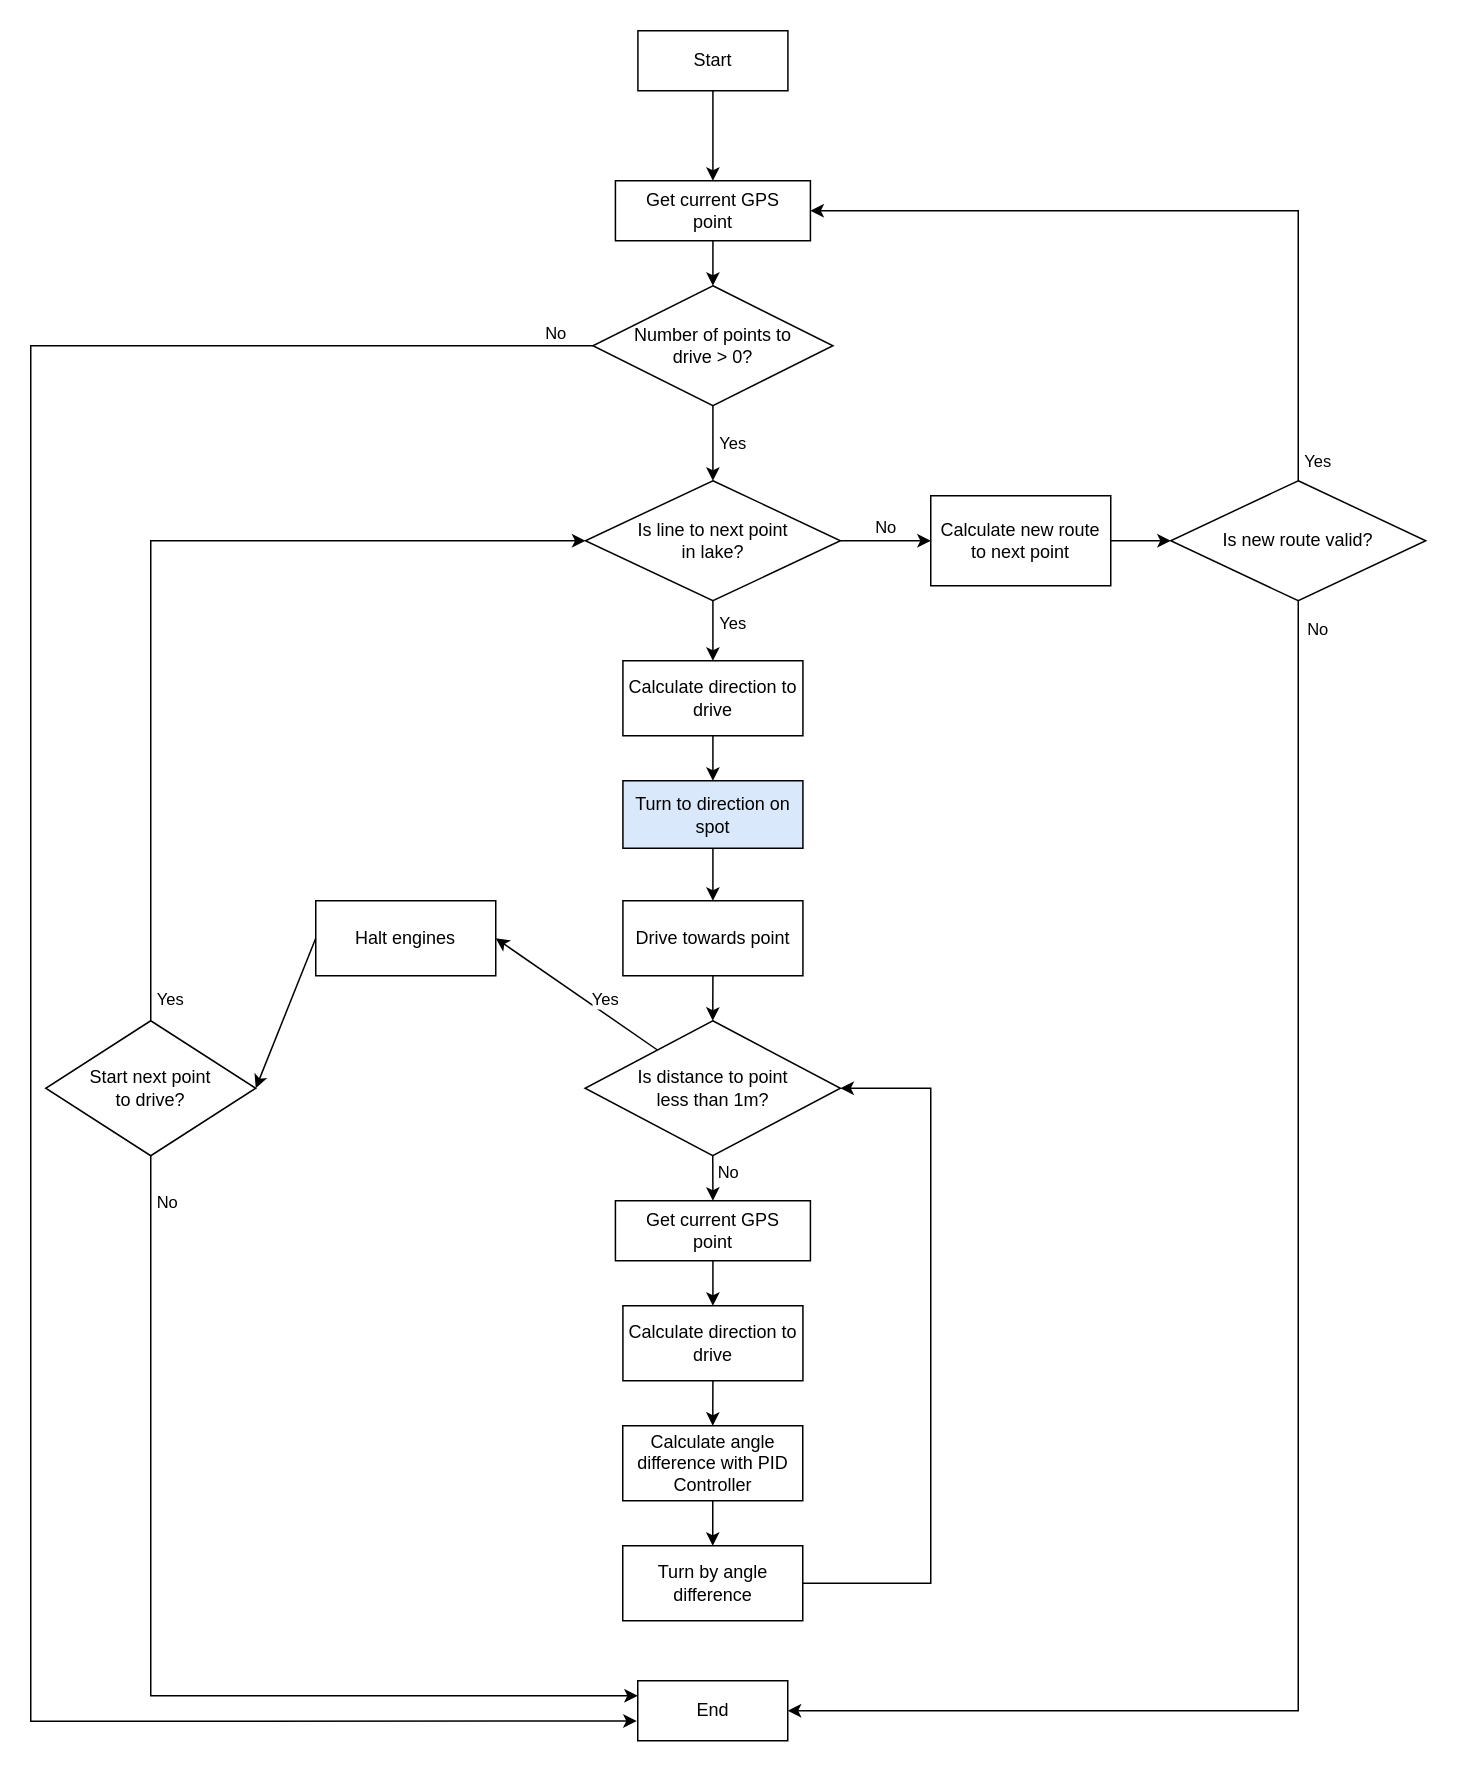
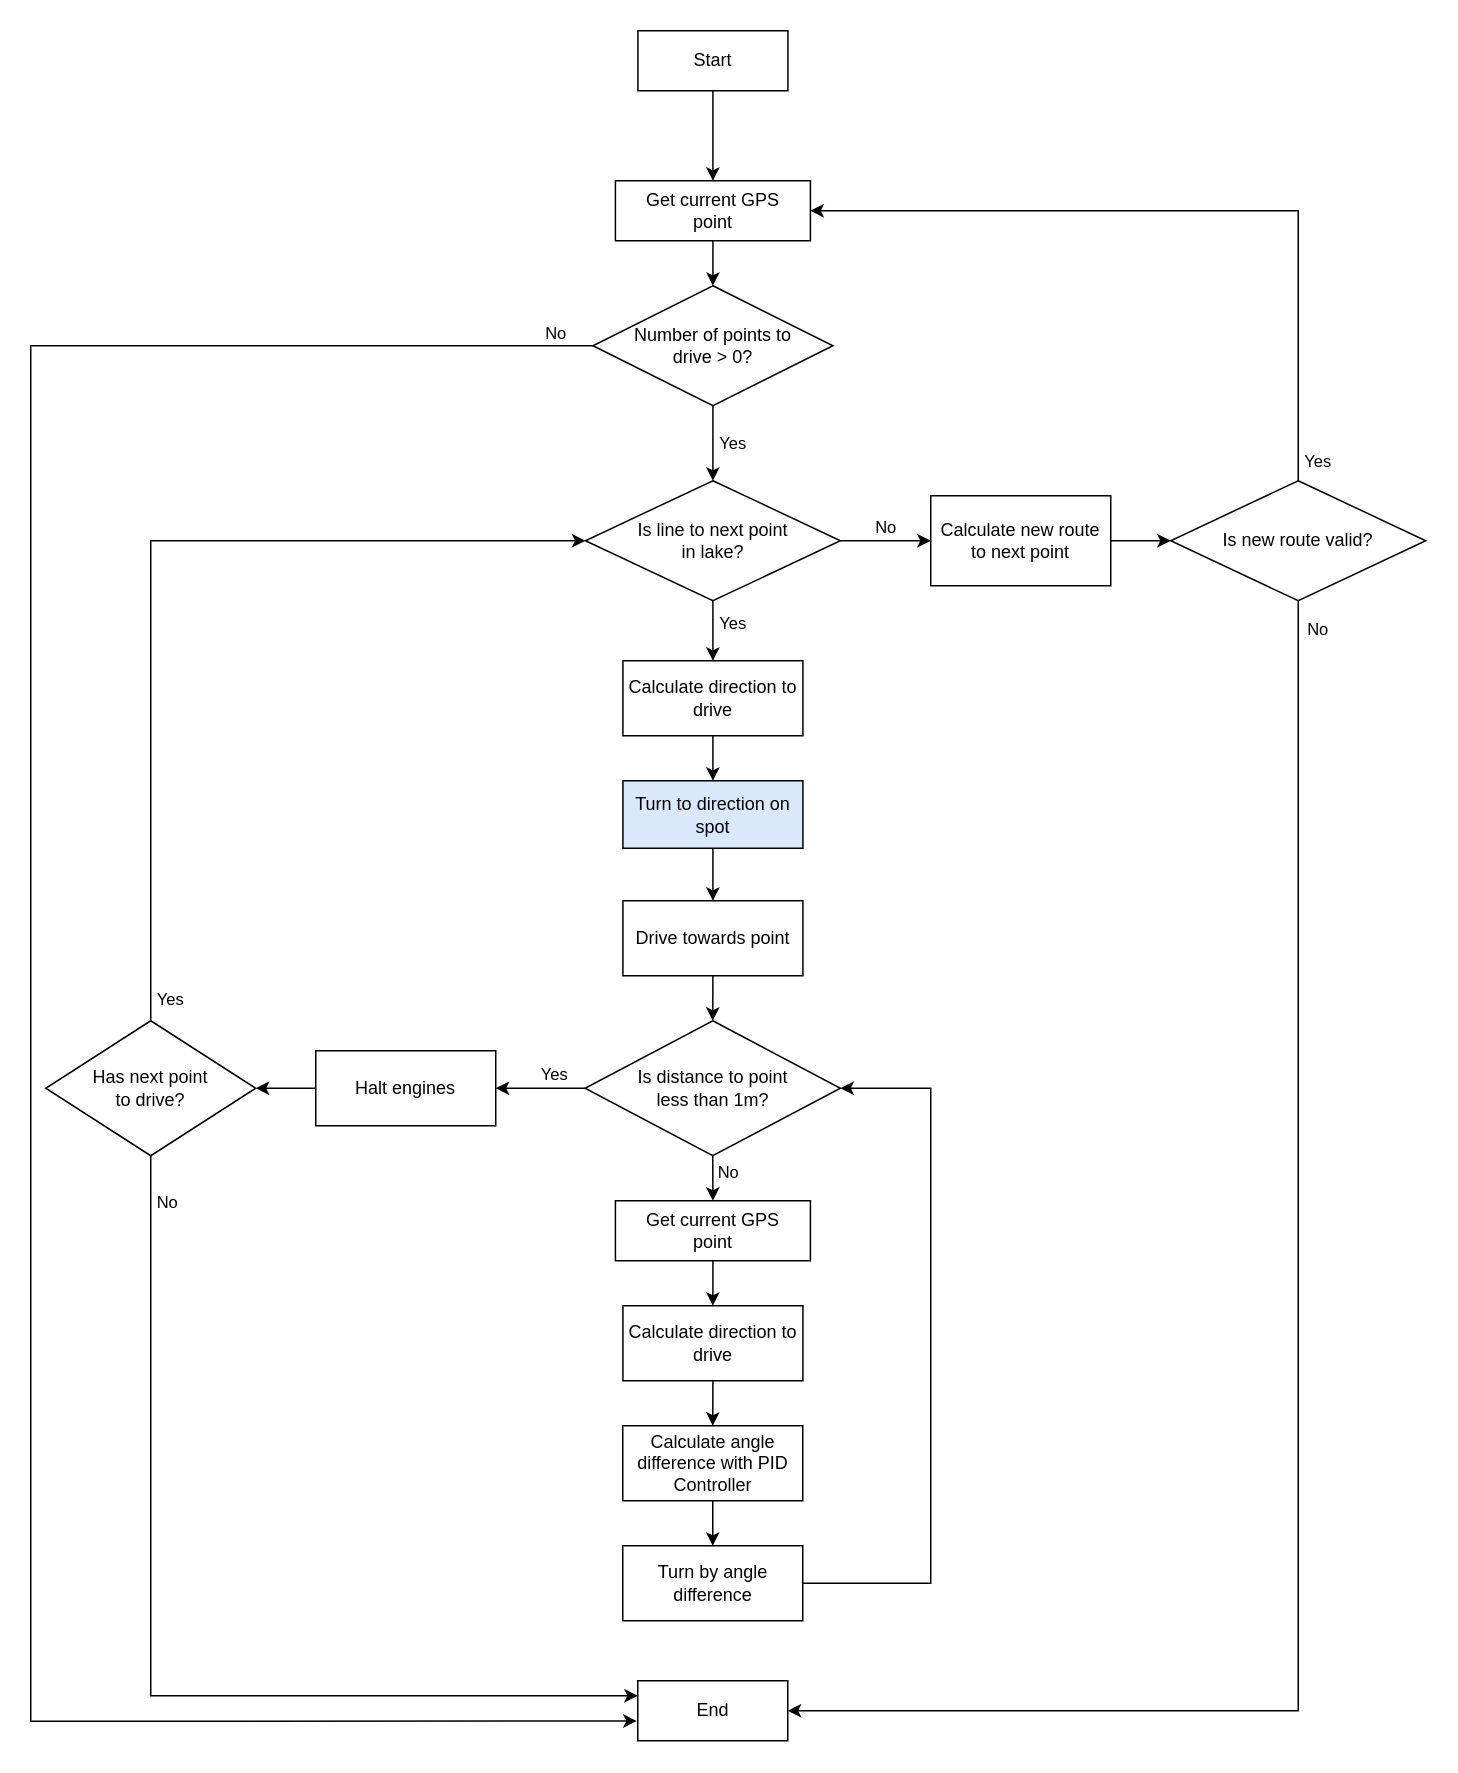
node "Halt engines": moved (406, 938) -> (406, 1088)
node "Start next point to drive?": label "Start next point to drive?" -> "Has next point to drive?"
